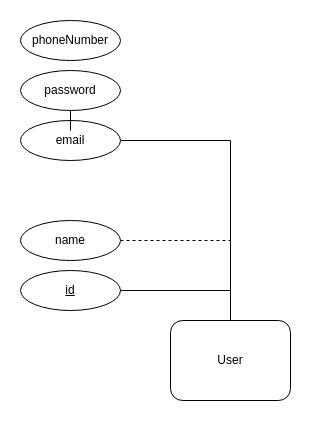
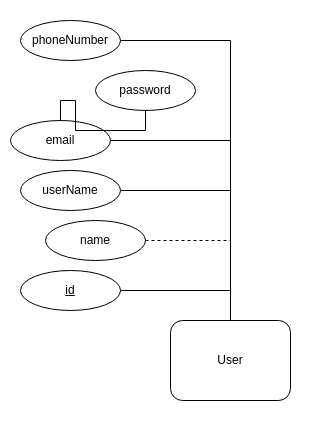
edge "phoneNumber" -- "User": added
node "password": moved (71, 91) -> (146, 91)
node "email": moved (71, 141) -> (61, 141)
node "userName": added
edge "userName" -- "User": added
node "name": moved (71, 241) -> (96, 241)
